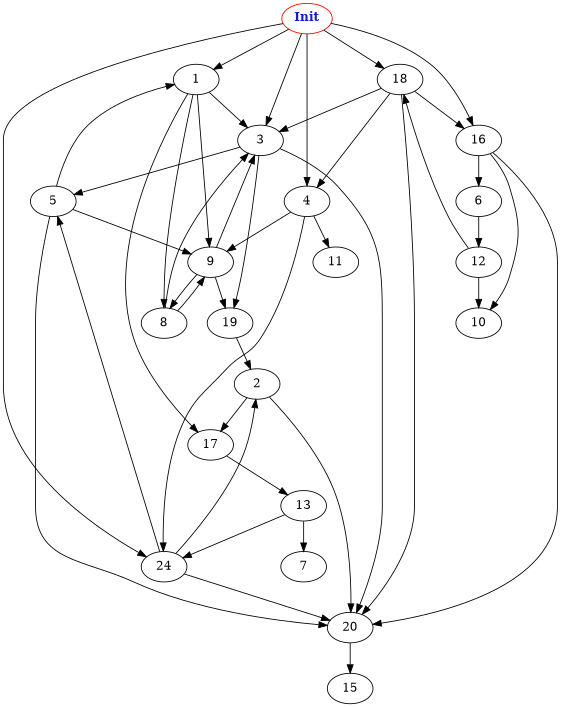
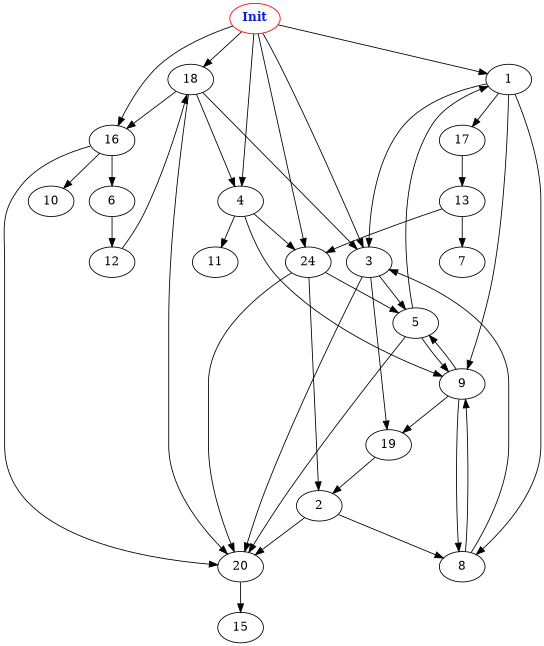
edge "9" -> "3": now "9" -> "5"
edge "12" -> "10": removed
edge "2" -> "17": now "2" -> "8"
